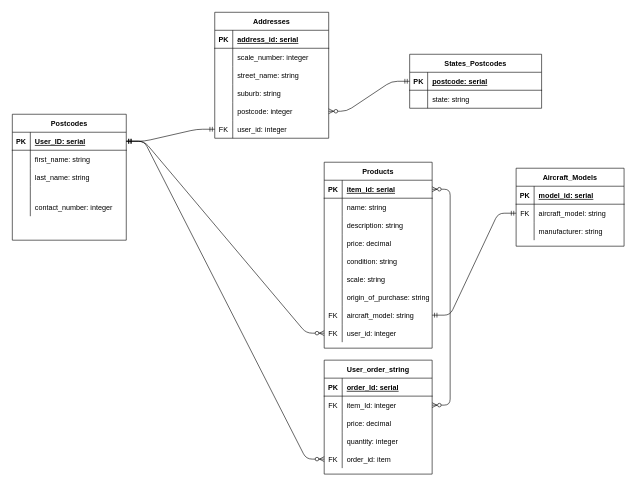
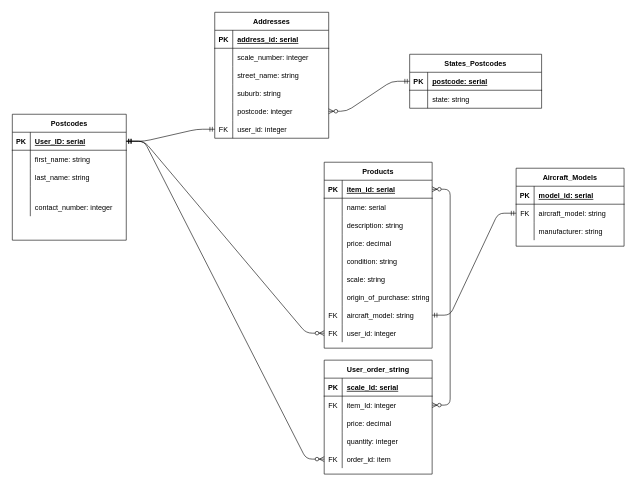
node "name: string": label "name: string" -> "name: serial"
node "order_Id: serial": label "order_Id: serial" -> "scale_Id: serial"
